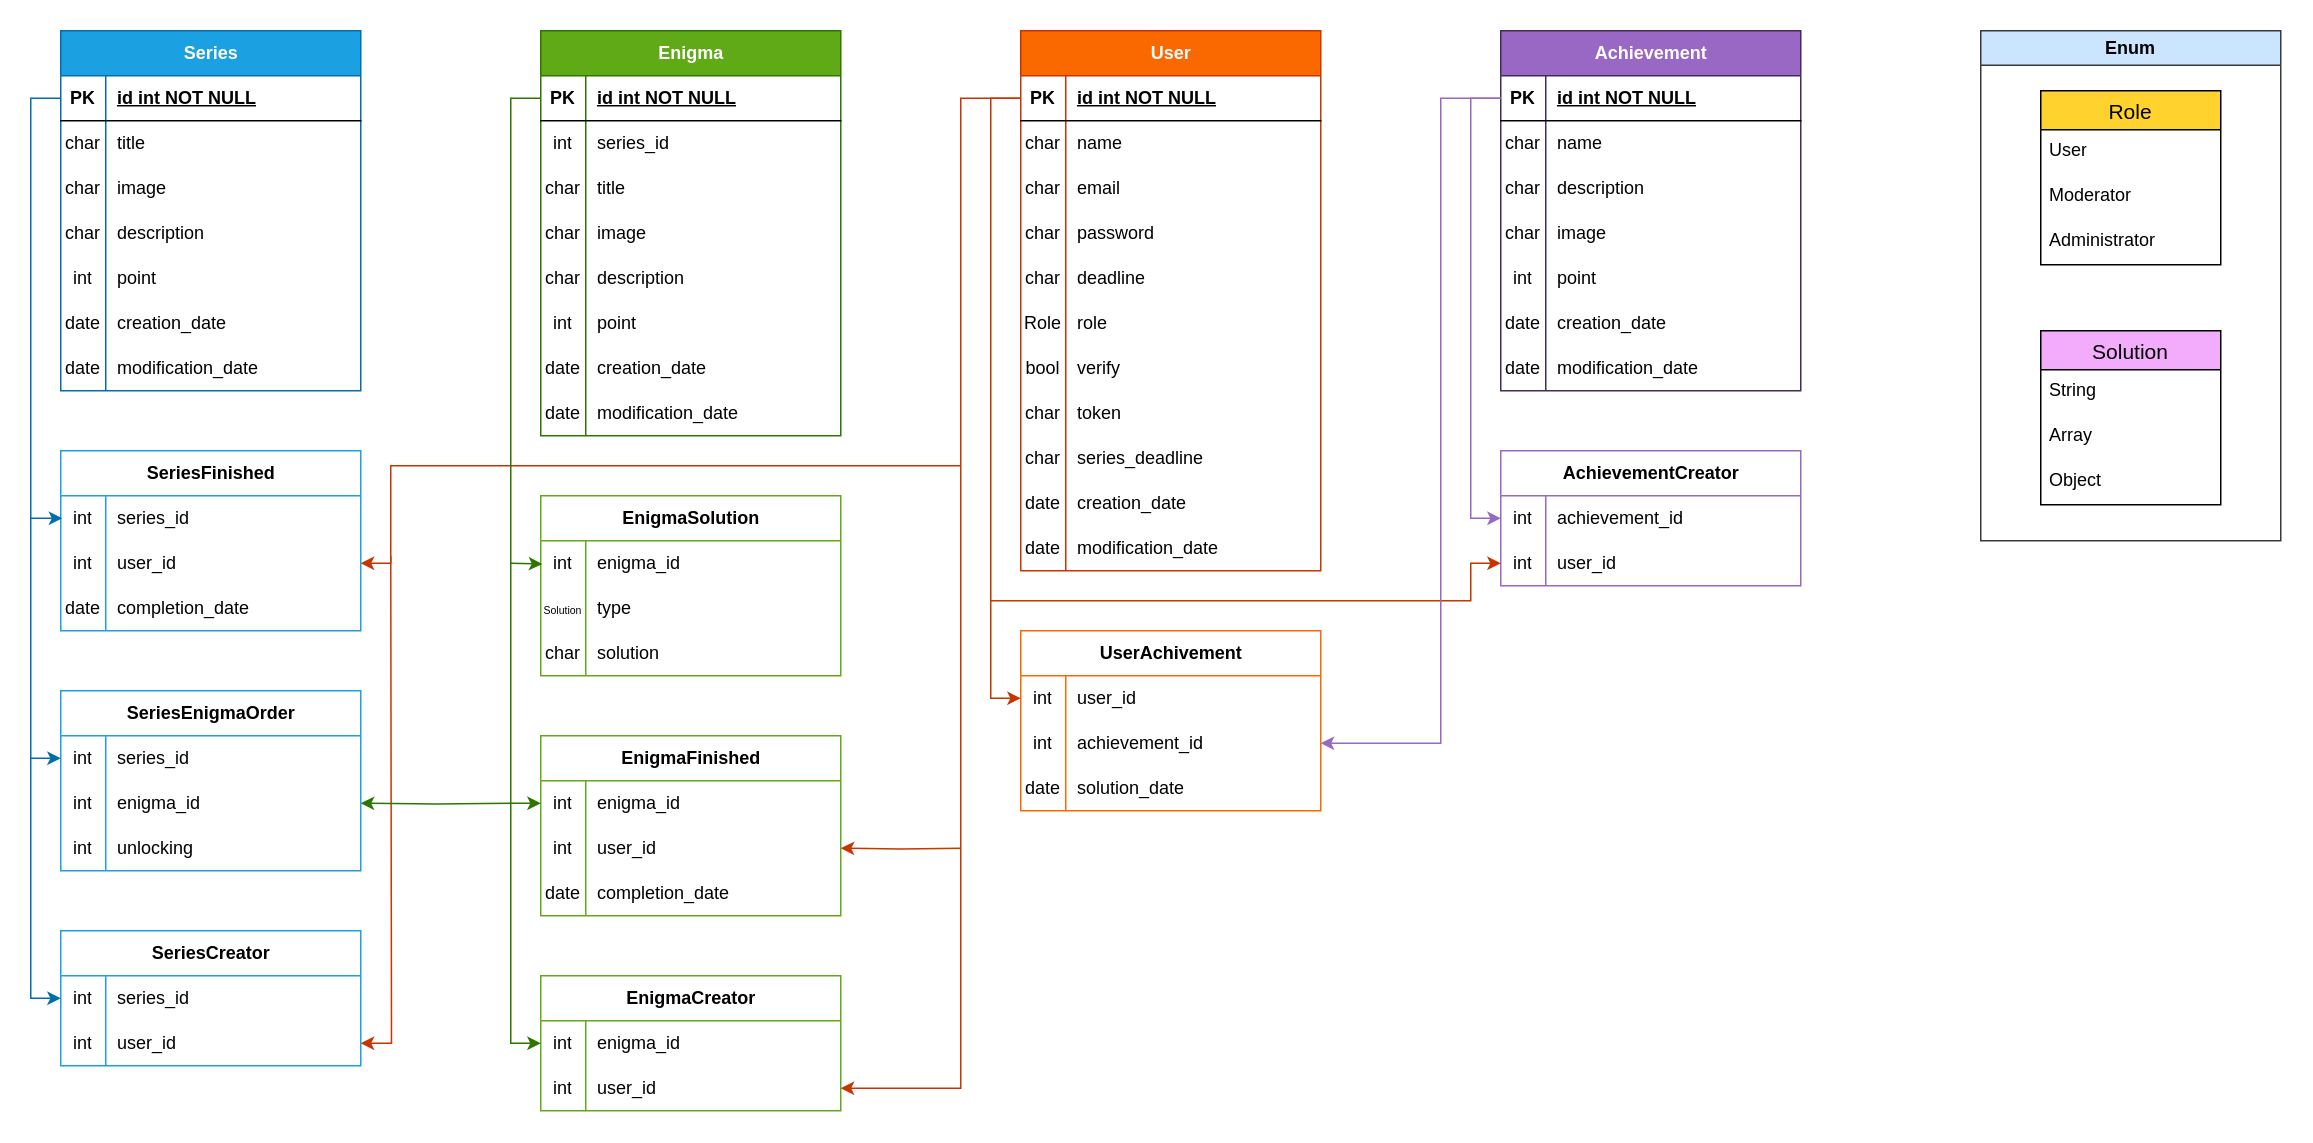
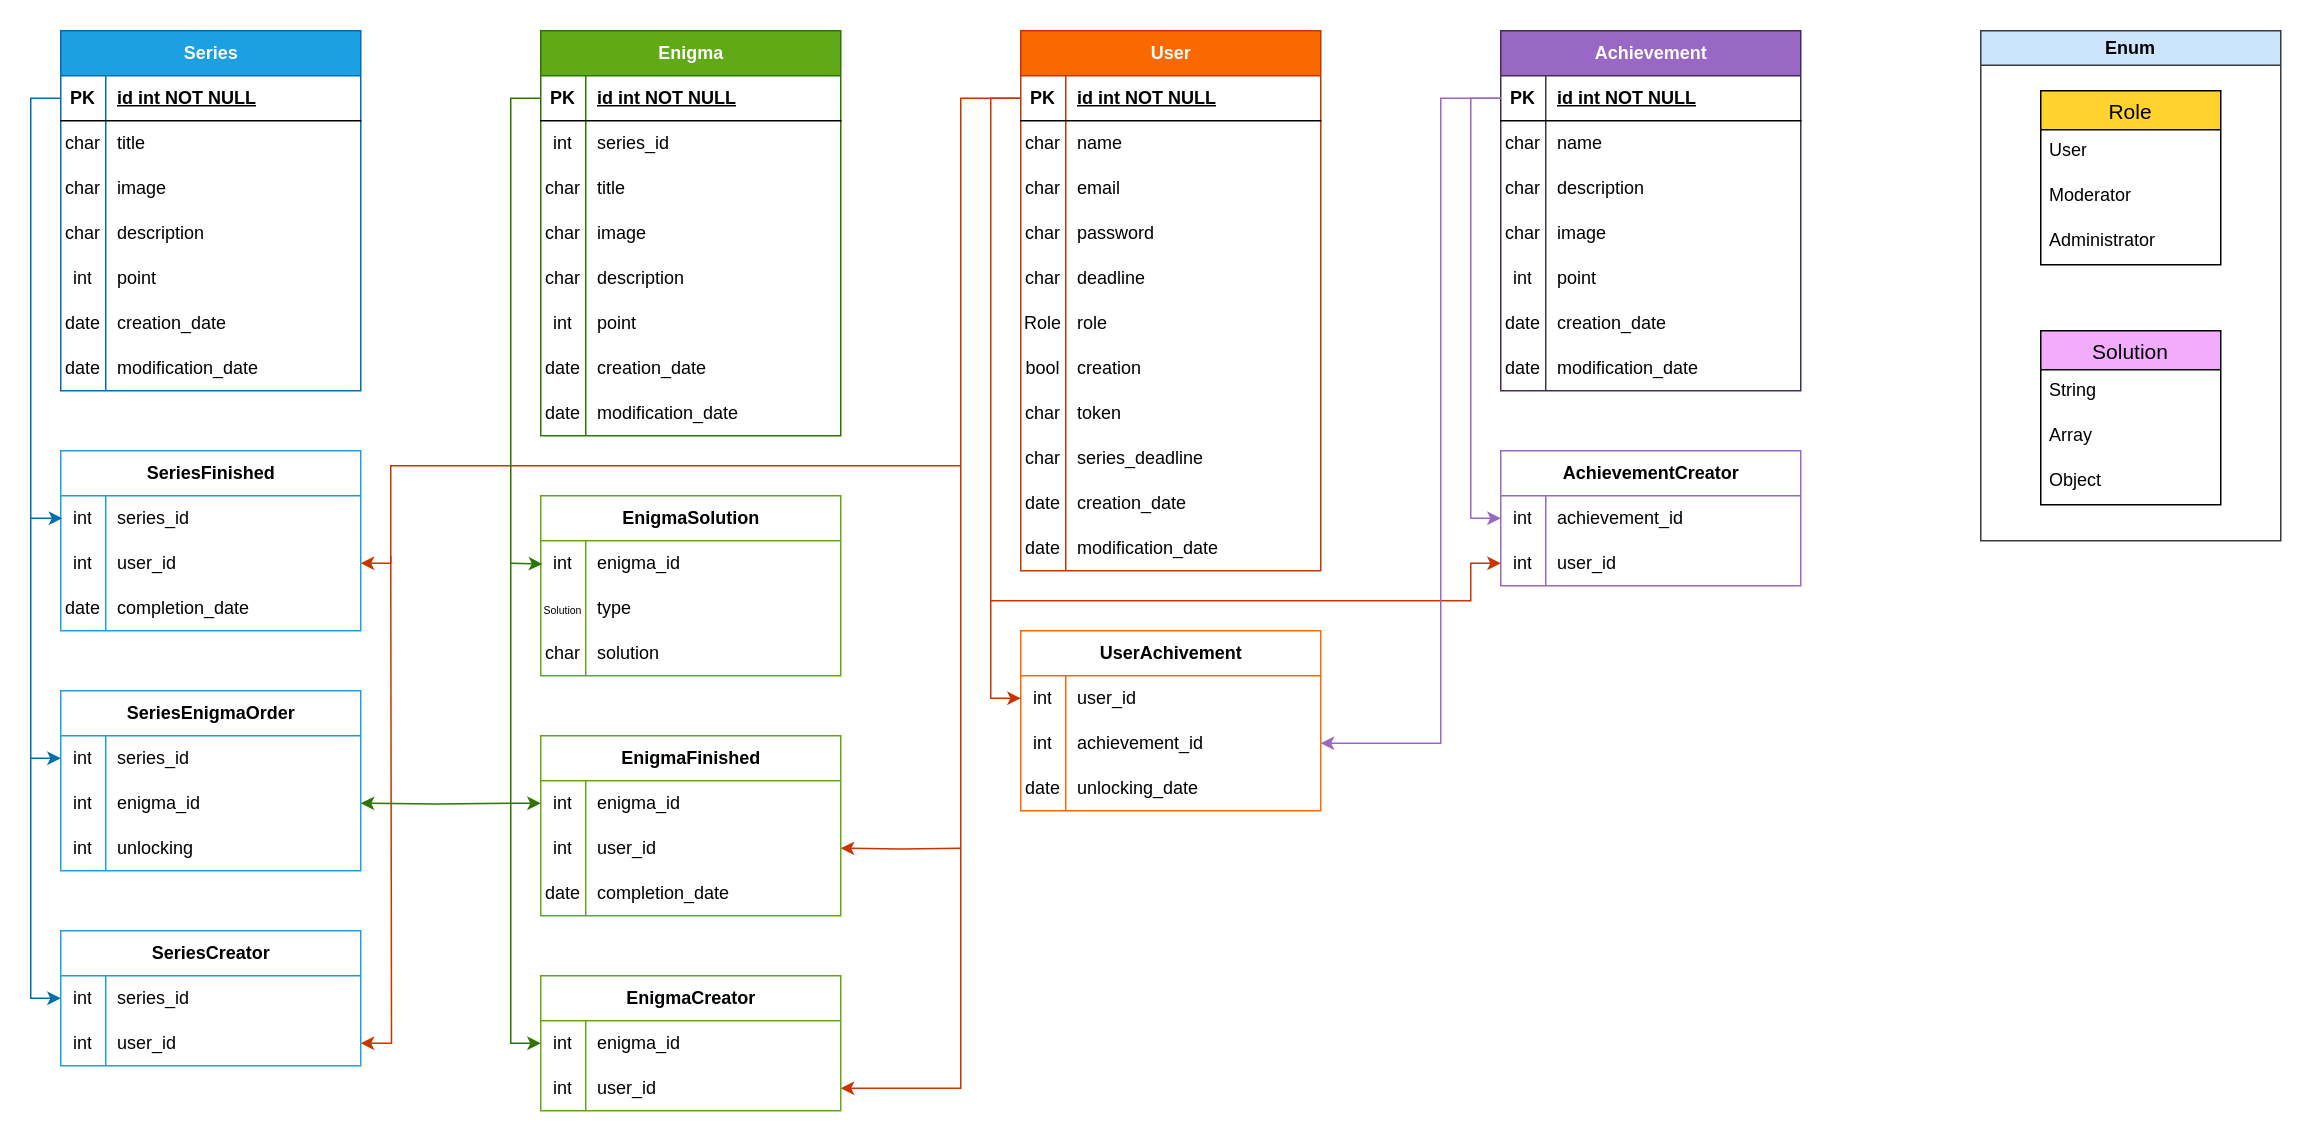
node "verify": label "verify" -> "creation"
node "solution_date": label "solution_date" -> "unlocking_date"
